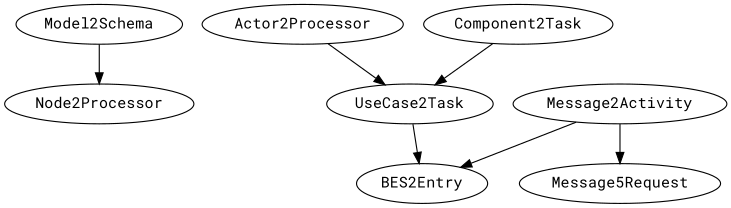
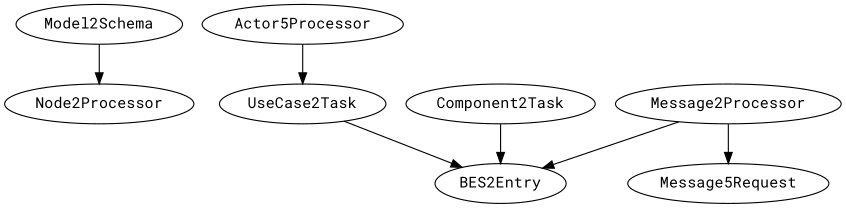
node "Actor2Processor": label "Actor2Processor" -> "Actor5Processor"
edge "Component2Task" -> "UseCase2Task": now "Component2Task" -> "BES2Entry"
node "Message2Activity": label "Message2Activity" -> "Message2Processor"
